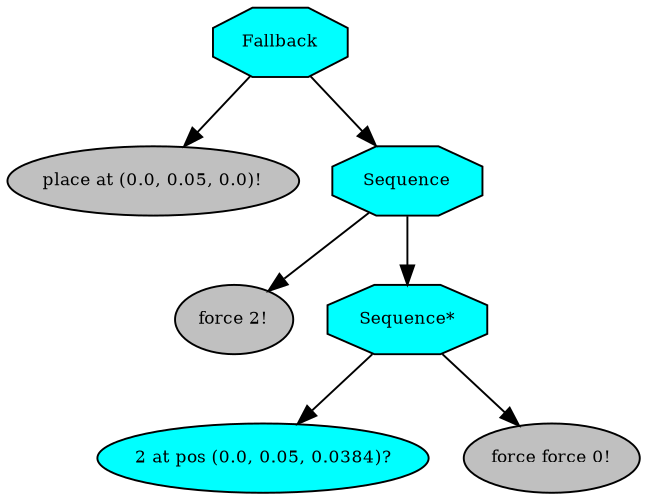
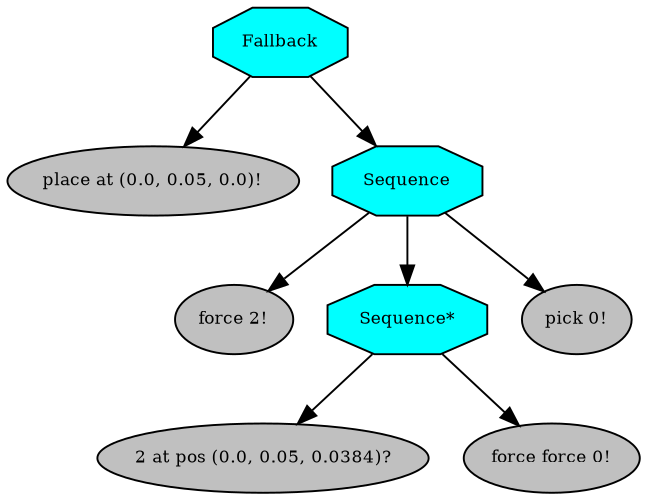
node "pick 0!": added
node "2 at pos (0.0, 0.05, 0.0384)?": fillcolor cyan -> gray
